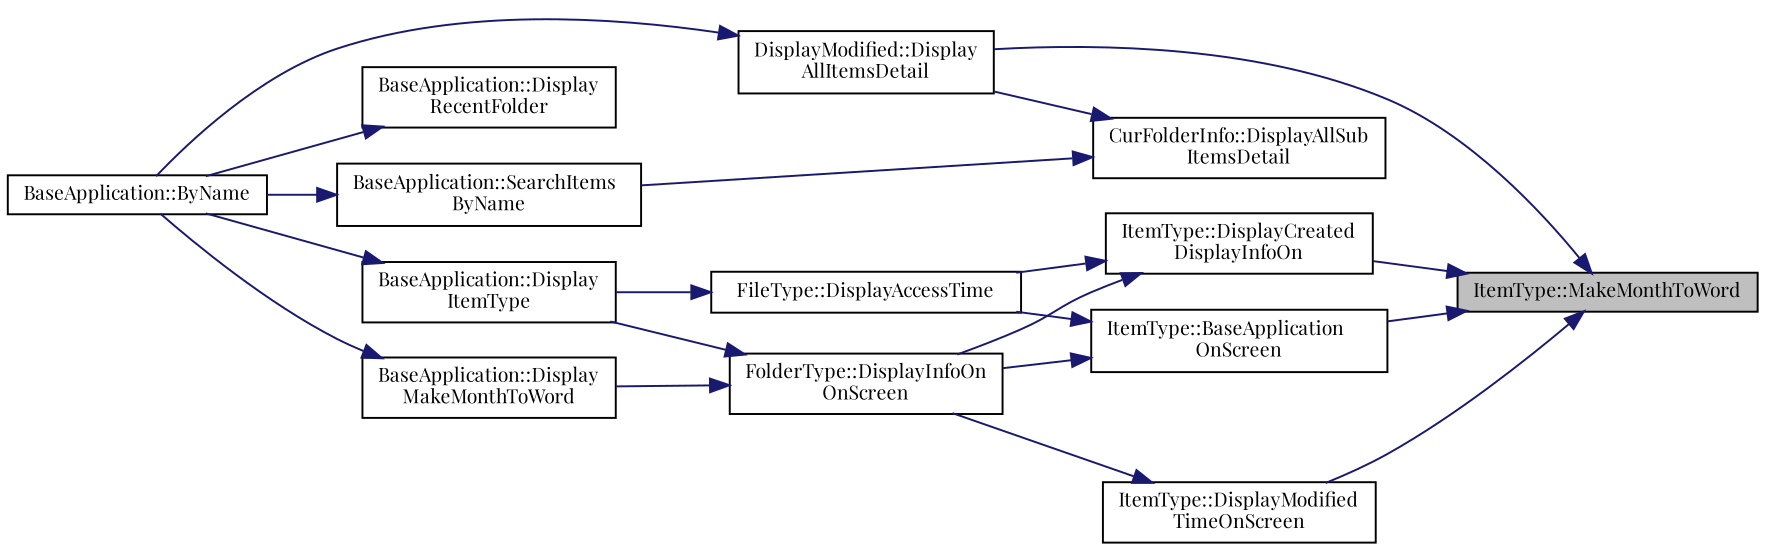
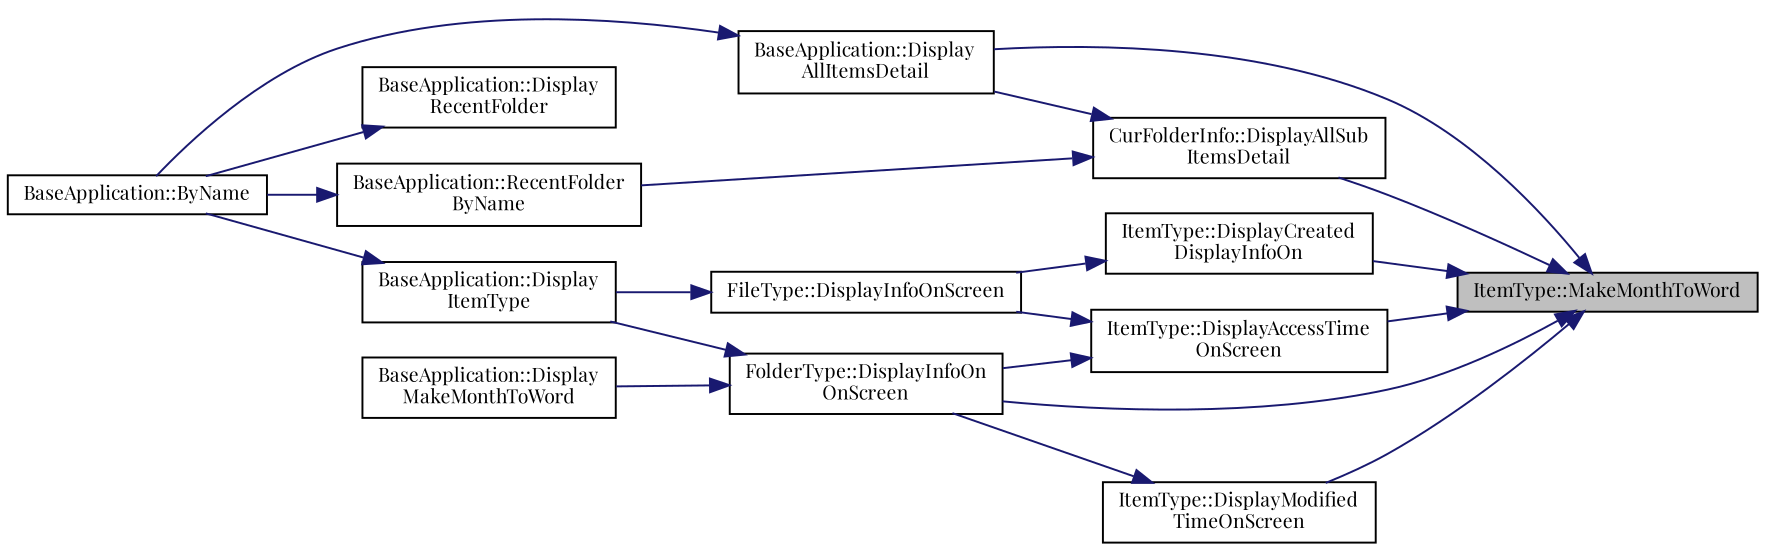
node "DisplayModified::Display AllItemsDetail": label "DisplayModified::Display AllItemsDetail" -> "BaseApplication::Display AllItemsDetail"
node "BaseApplication::SearchItems ByName": label "BaseApplication::SearchItems ByName" -> "BaseApplication::RecentFolder ByName"
edge "CurFolderInfo::DisplayAllSub ItemsDetail" -> "ItemType::MakeMonthToWord": added
edge "BaseApplication::ByName" -> "BaseApplication::Display MakeMonthToWord": removed
node "FileType::DisplayAccessTime": label "FileType::DisplayAccessTime" -> "FileType::DisplayInfoOnScreen"
edge "FolderType::DisplayInfoOn OnScreen" -> "ItemType::DisplayCreated DisplayInfoOn": now "FolderType::DisplayInfoOn OnScreen" -> "ItemType::MakeMonthToWord"
node "ItemType::BaseApplication OnScreen": label "ItemType::BaseApplication OnScreen" -> "ItemType::DisplayAccessTime OnScreen"
